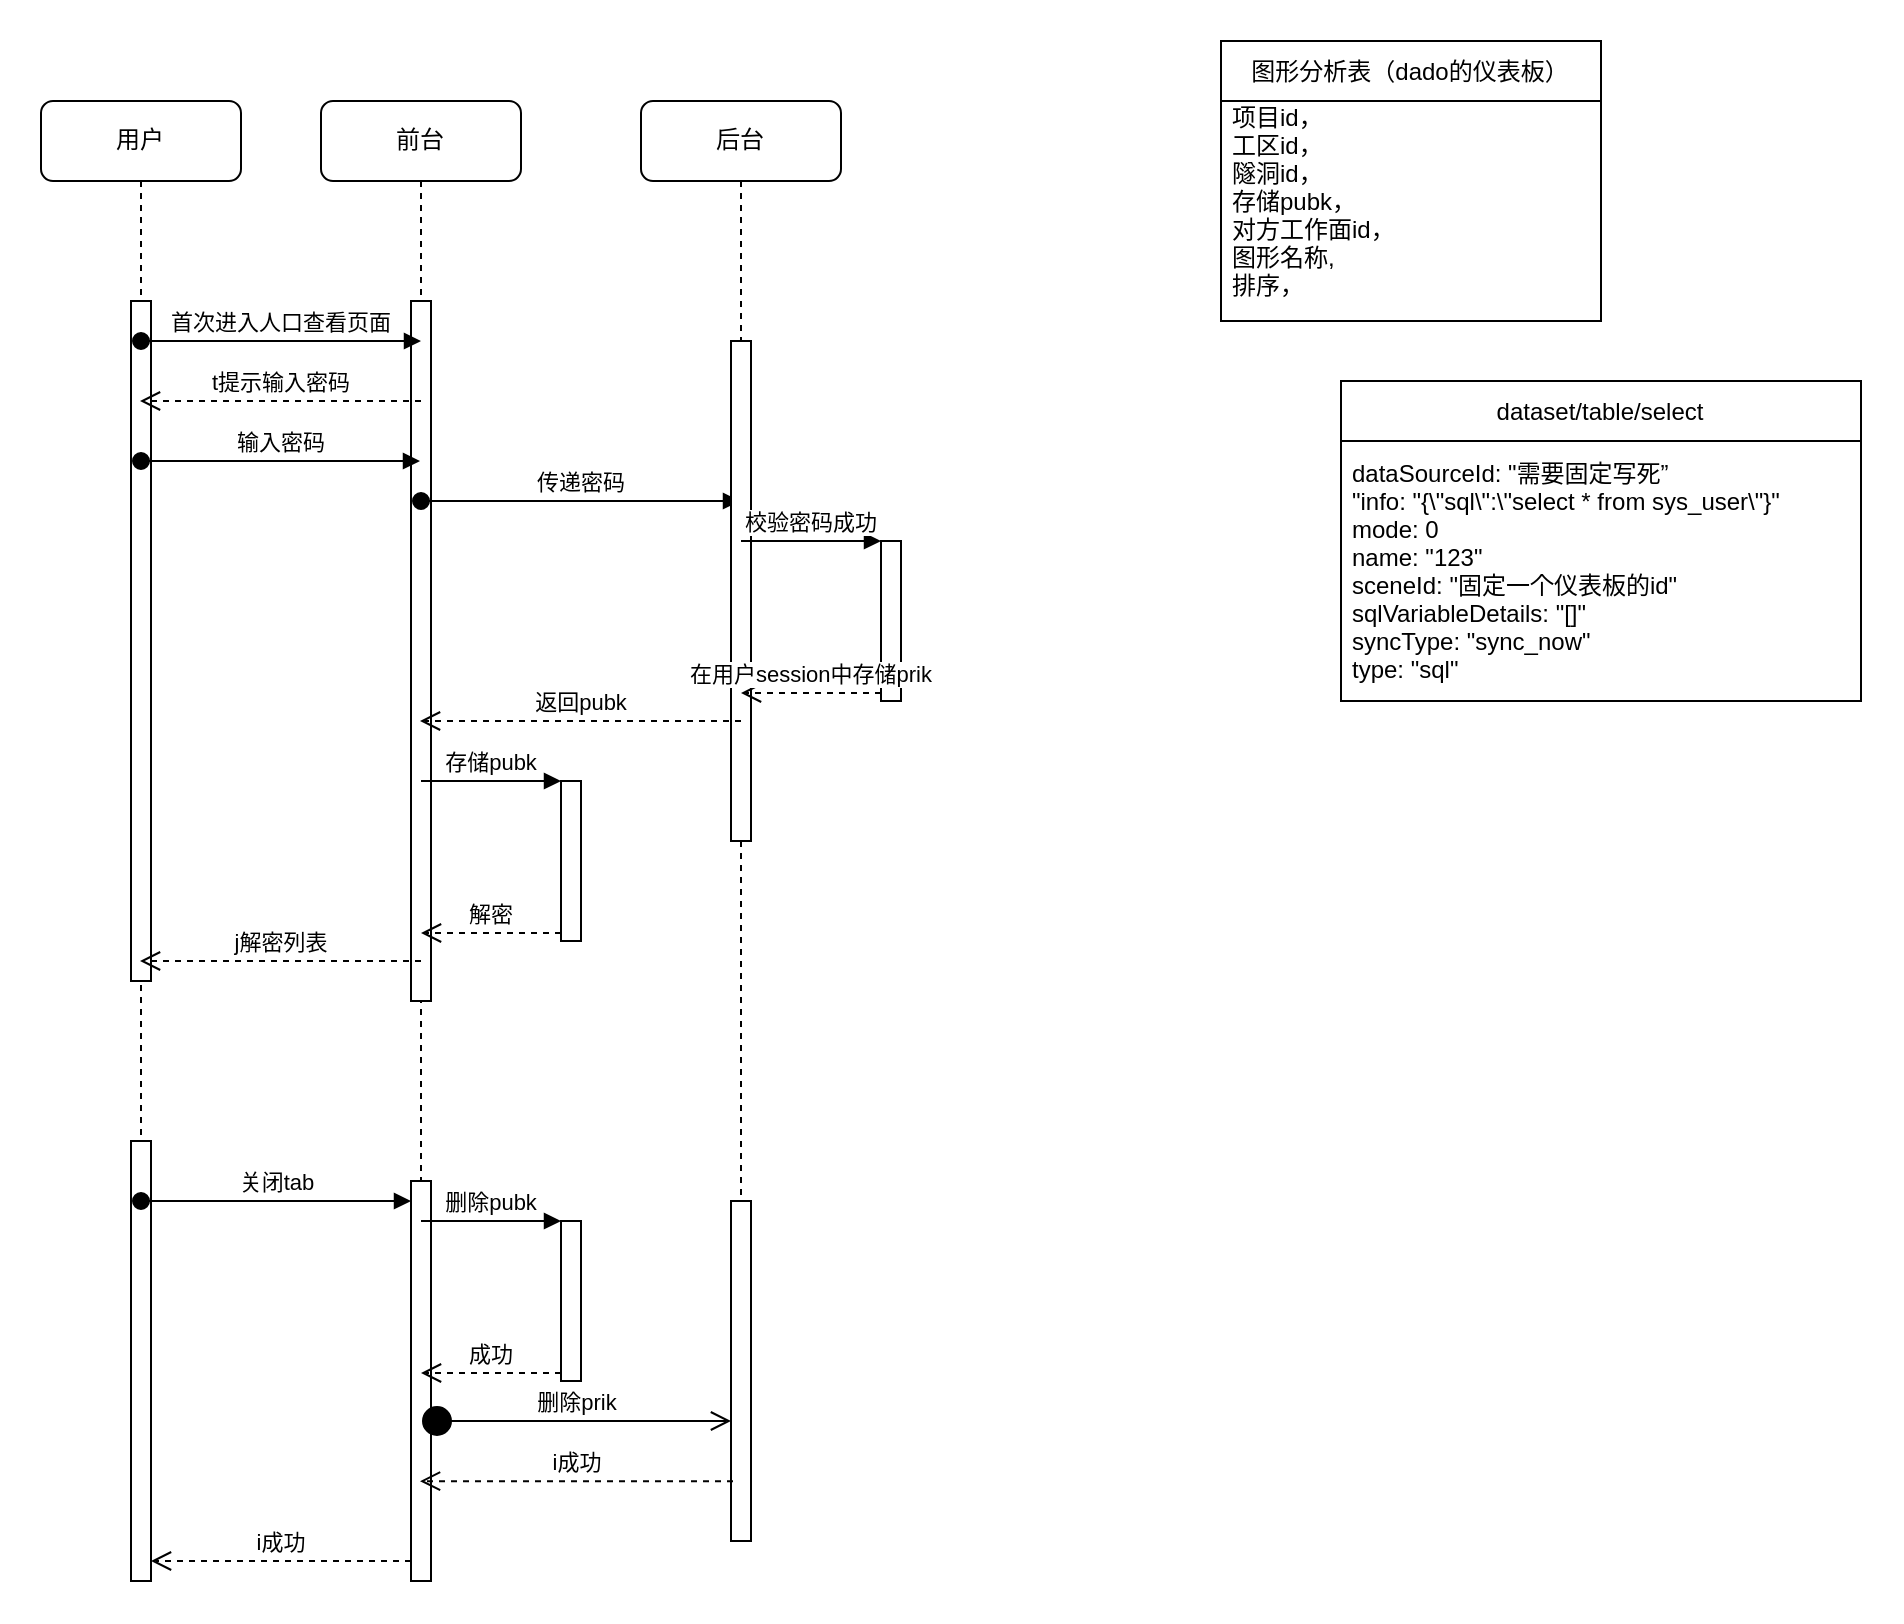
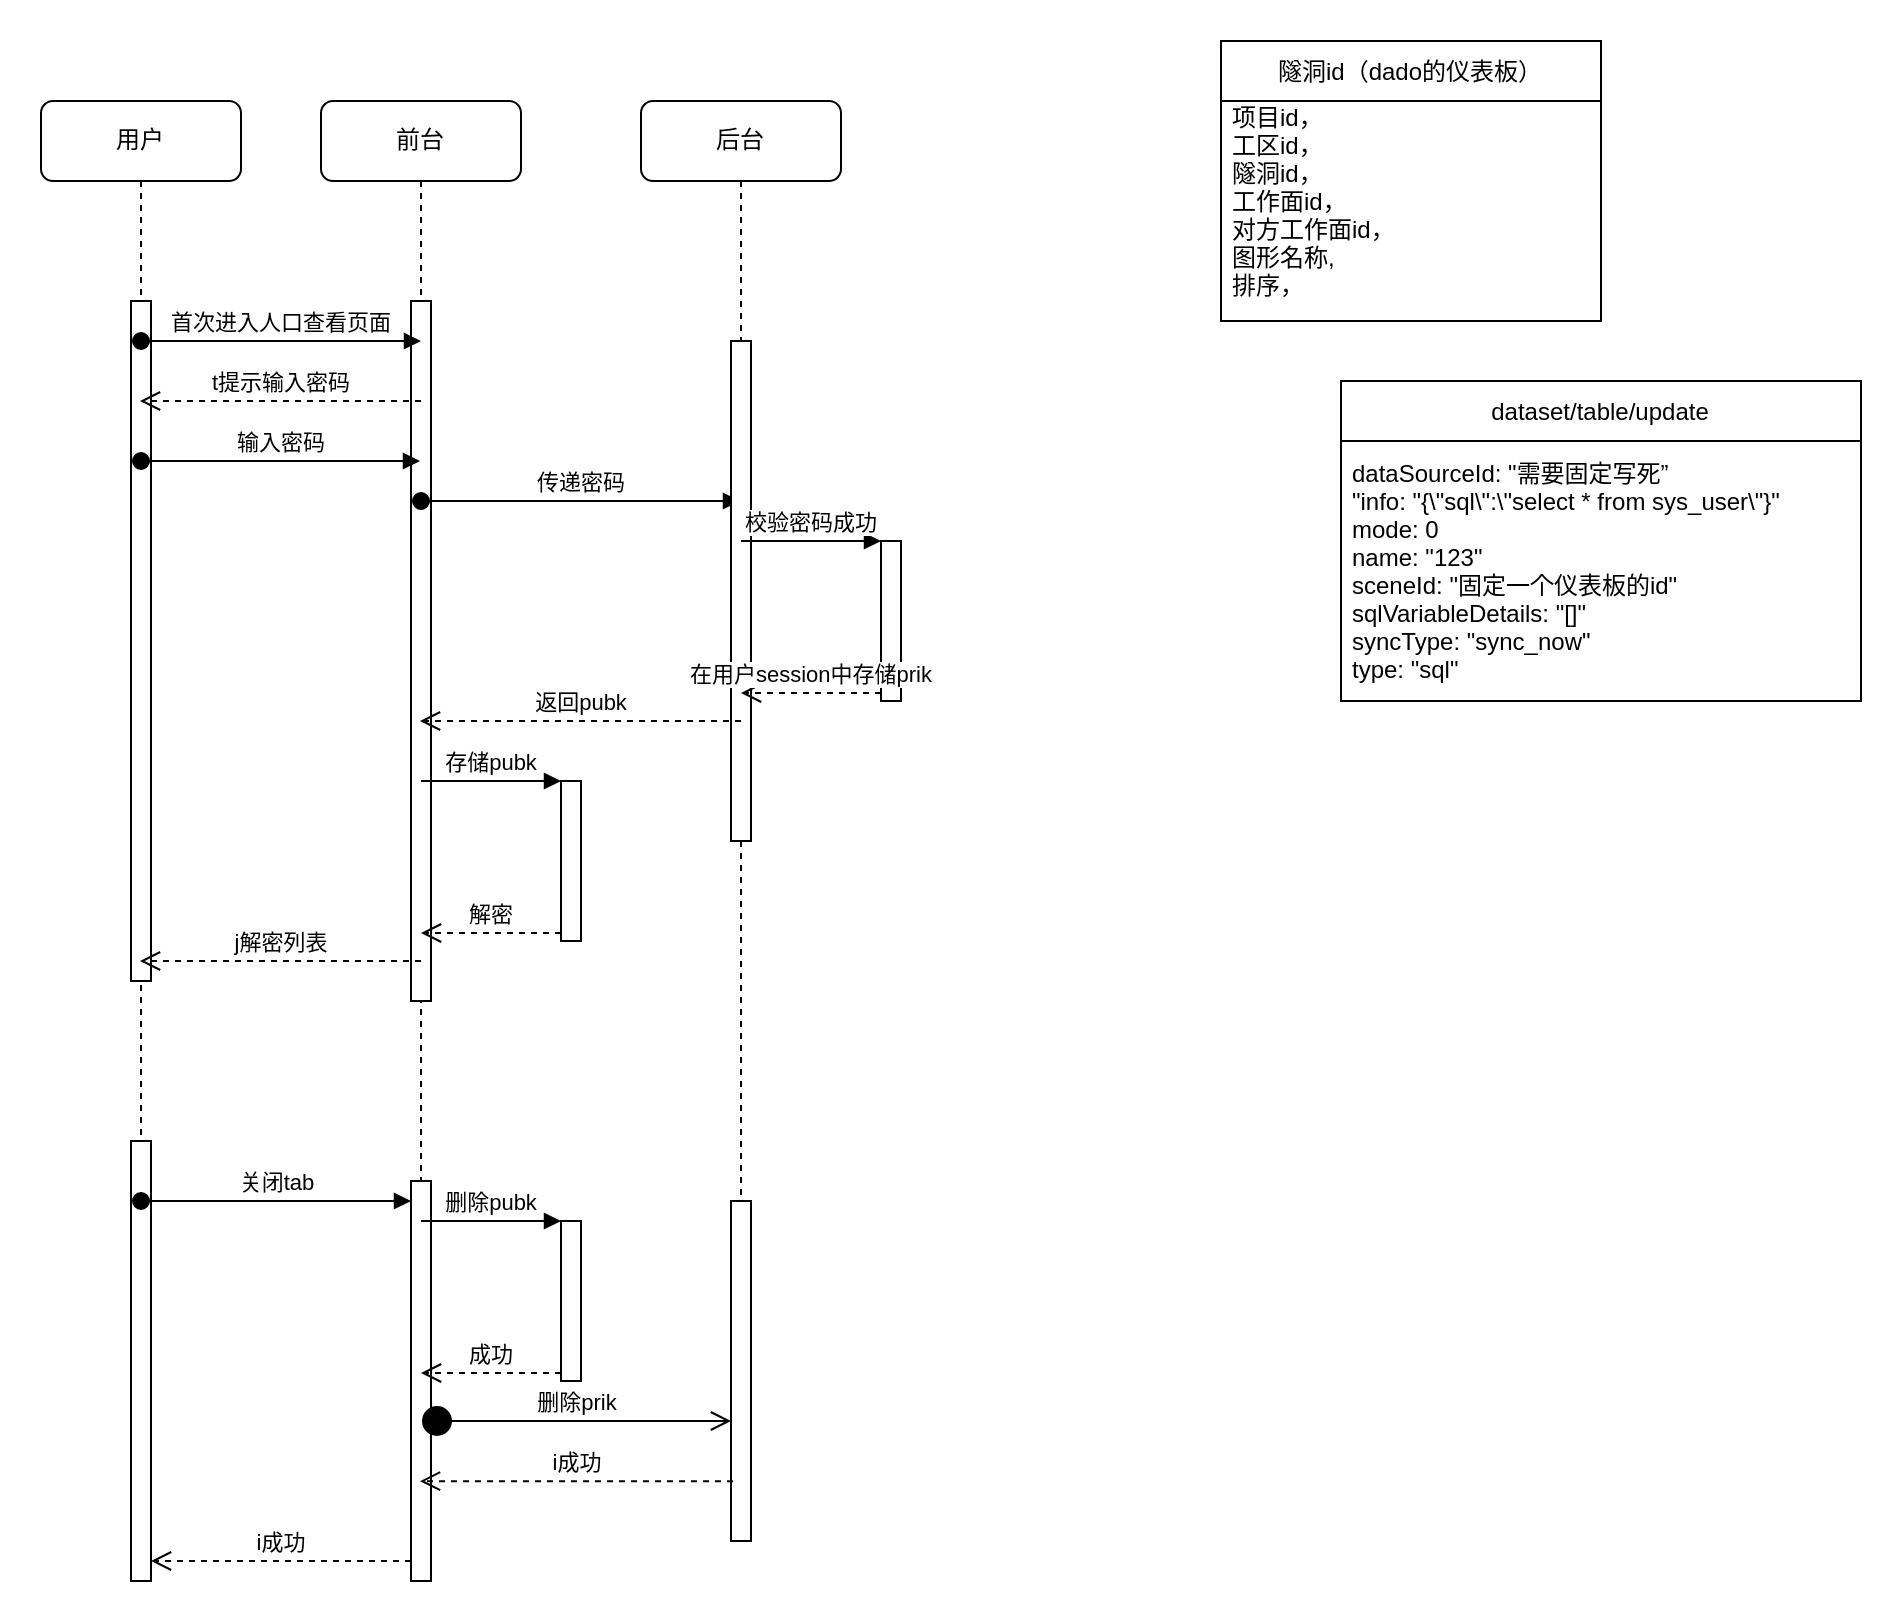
node "图形分析表（dado的仪表板）": label "图形分析表（dado的仪表板）" -> "隧洞id（dado的仪表板）"
node "项目id， 工区id， 隧洞id， 存储pubk， 对方工作面id， 图形名称, 排序，": label "项目id， 工区id， 隧洞id， 存储pubk， 对方工作面id， 图形名称, 排序，" -> "项目id， 工区id， 隧洞id， 工作面id， 对方工作面id， 图形名称, 排序，"
node "dataset/table/select": label "dataset/table/select" -> "dataset/table/update"
